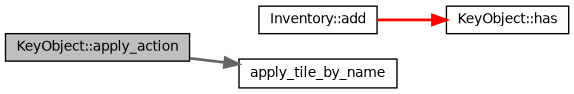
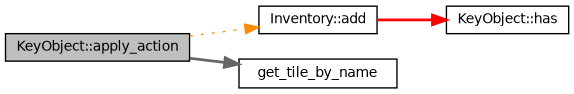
edge "KeyObject::apply_action" -> "Inventory::add": added
node "apply_tile_by_name": label "apply_tile_by_name" -> "get_tile_by_name"
